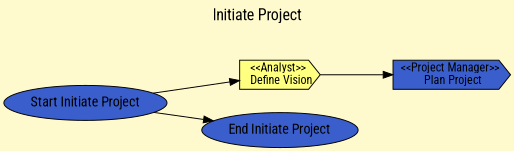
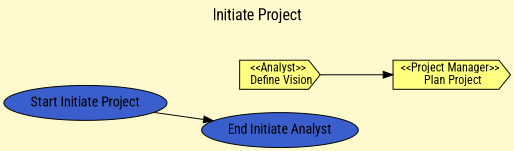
node "<<Project Manager>> Plan Project": fillcolor royalblue3 -> #ffff80
edge "Start Initiate Project" -> "<<Analyst>> Define Vision": removed
node "End Initiate Project": label "End Initiate Project" -> "End Initiate Analyst"
